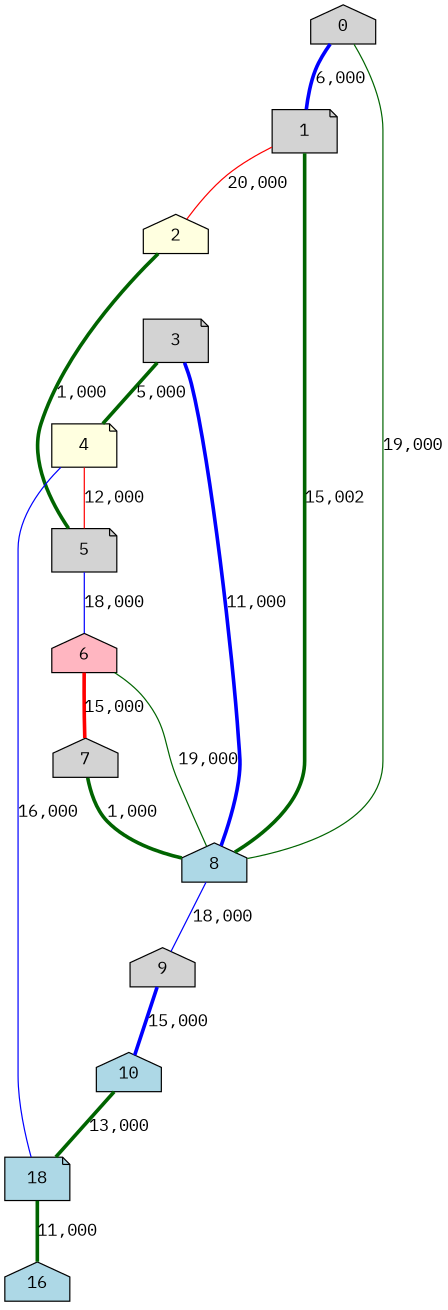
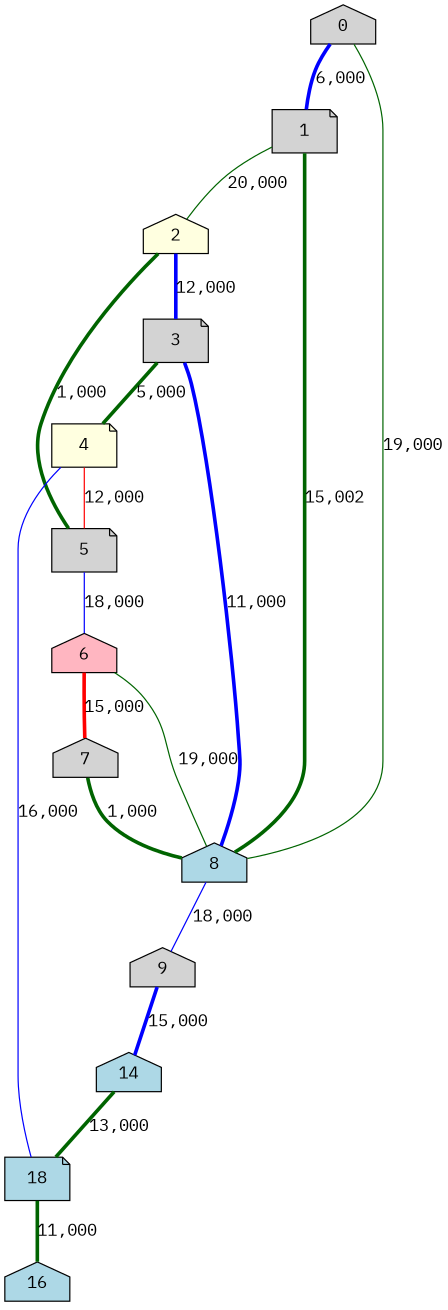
edge "1" -- "2": color red -> darkgreen
edge "2" -- "3": added, label "12,000"
node "10": label "10" -> "14"
